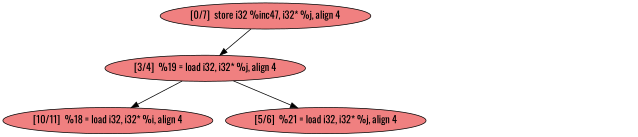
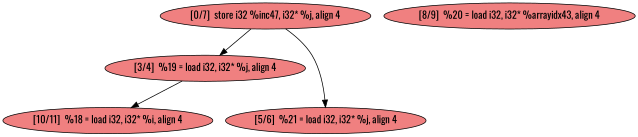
node "[8/9]  %20 = load i32, i32* %arrayidx43, align 4": added
edge "[3/4]  %19 = load i32, i32* %j, align 4" -> "[5/6]  %21 = load i32, i32* %j, align 4": now "[0/7]  store i32 %inc47, i32* %j, align 4" -> "[5/6]  %21 = load i32, i32* %j, align 4"
